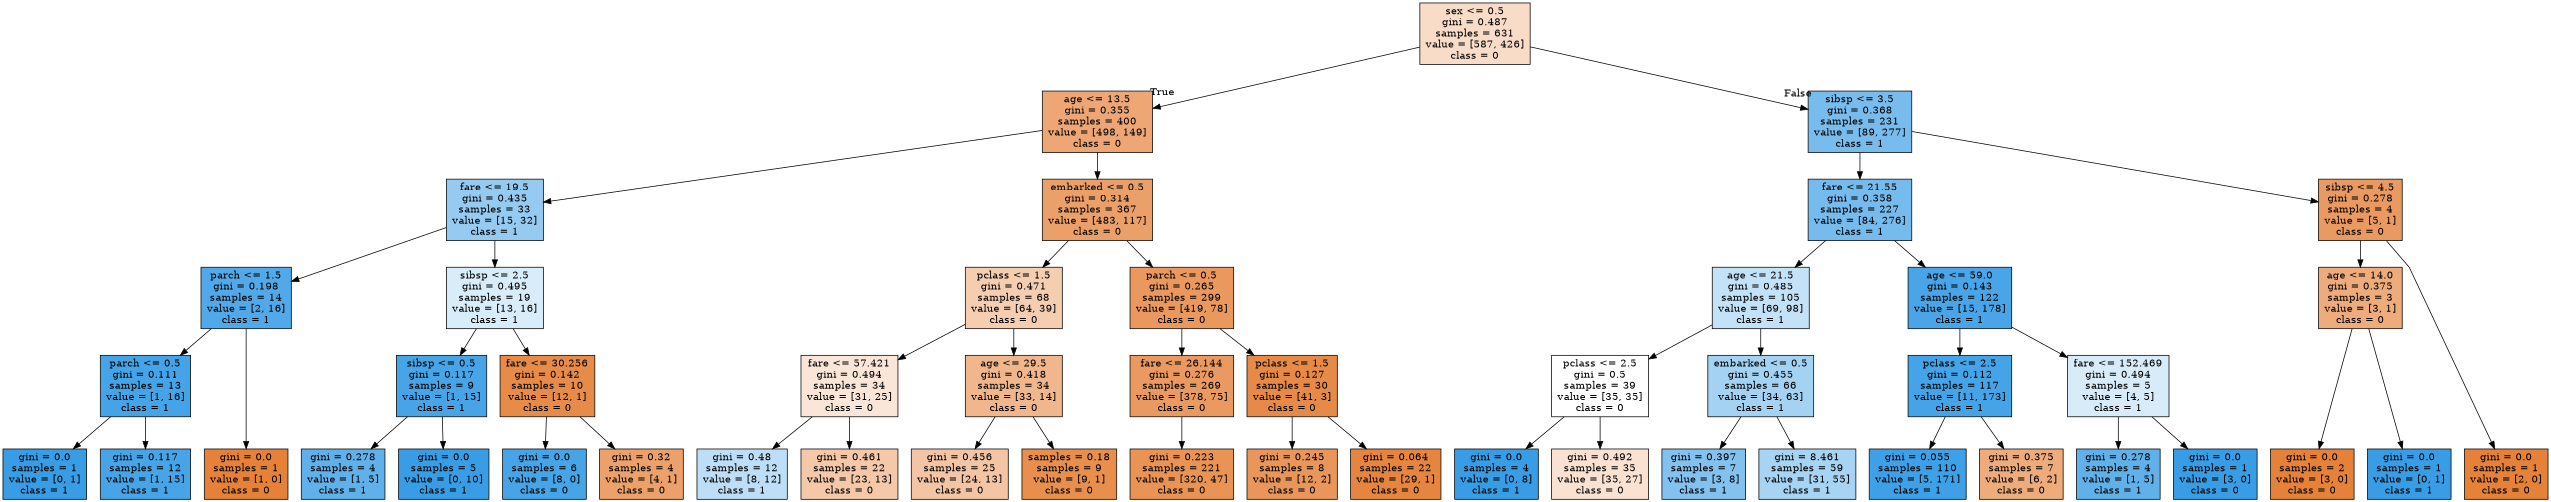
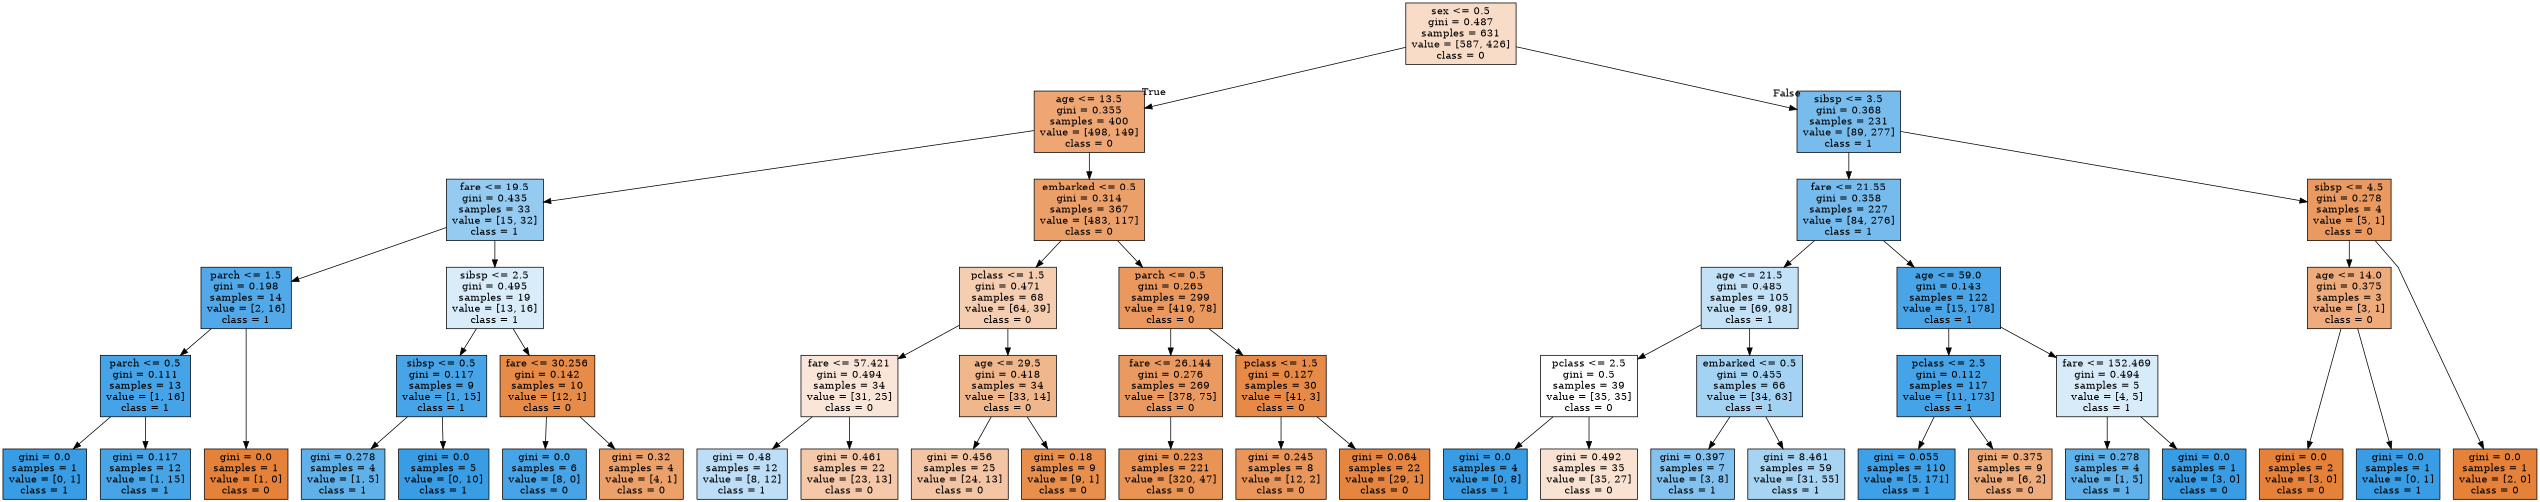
node "samples = 0.18 samples = 9 value = [9, 1] class = 0": label "samples = 0.18 samples = 9 value = [9, 1] class = 0" -> "gini = 0.18 samples = 9 value = [9, 1] class = 0"
node "gini = 0.375 samples = 7 value = [6, 2] class = 0": label "gini = 0.375 samples = 7 value = [6, 2] class = 0" -> "gini = 0.375 samples = 9 value = [6, 2] class = 0"
